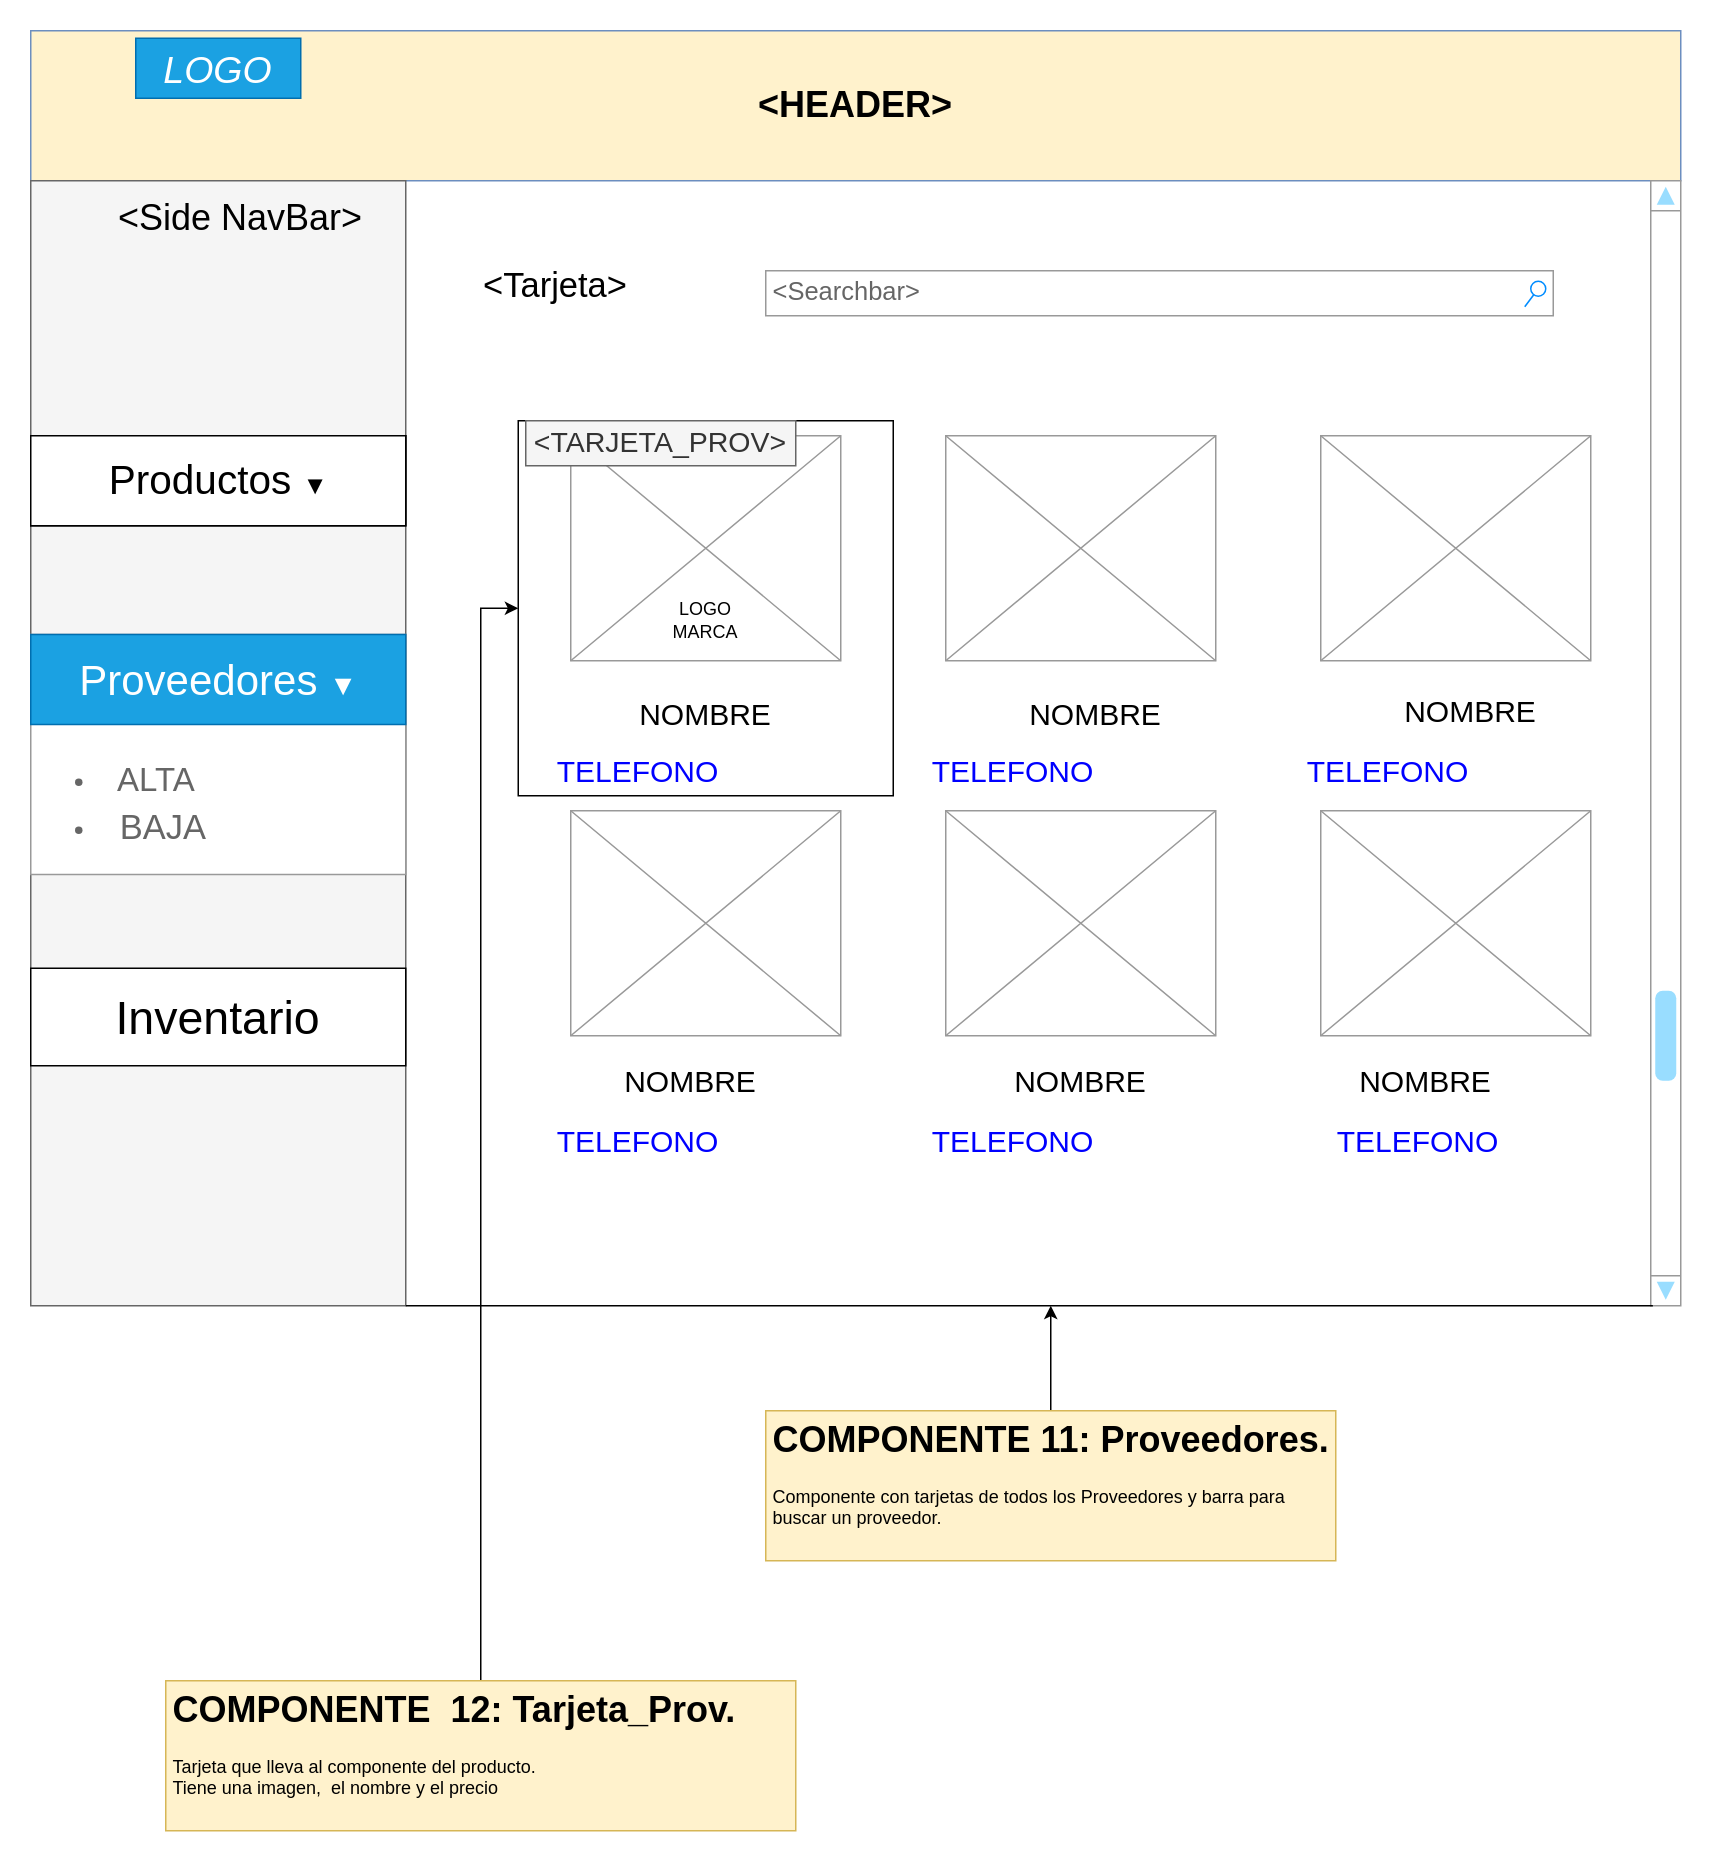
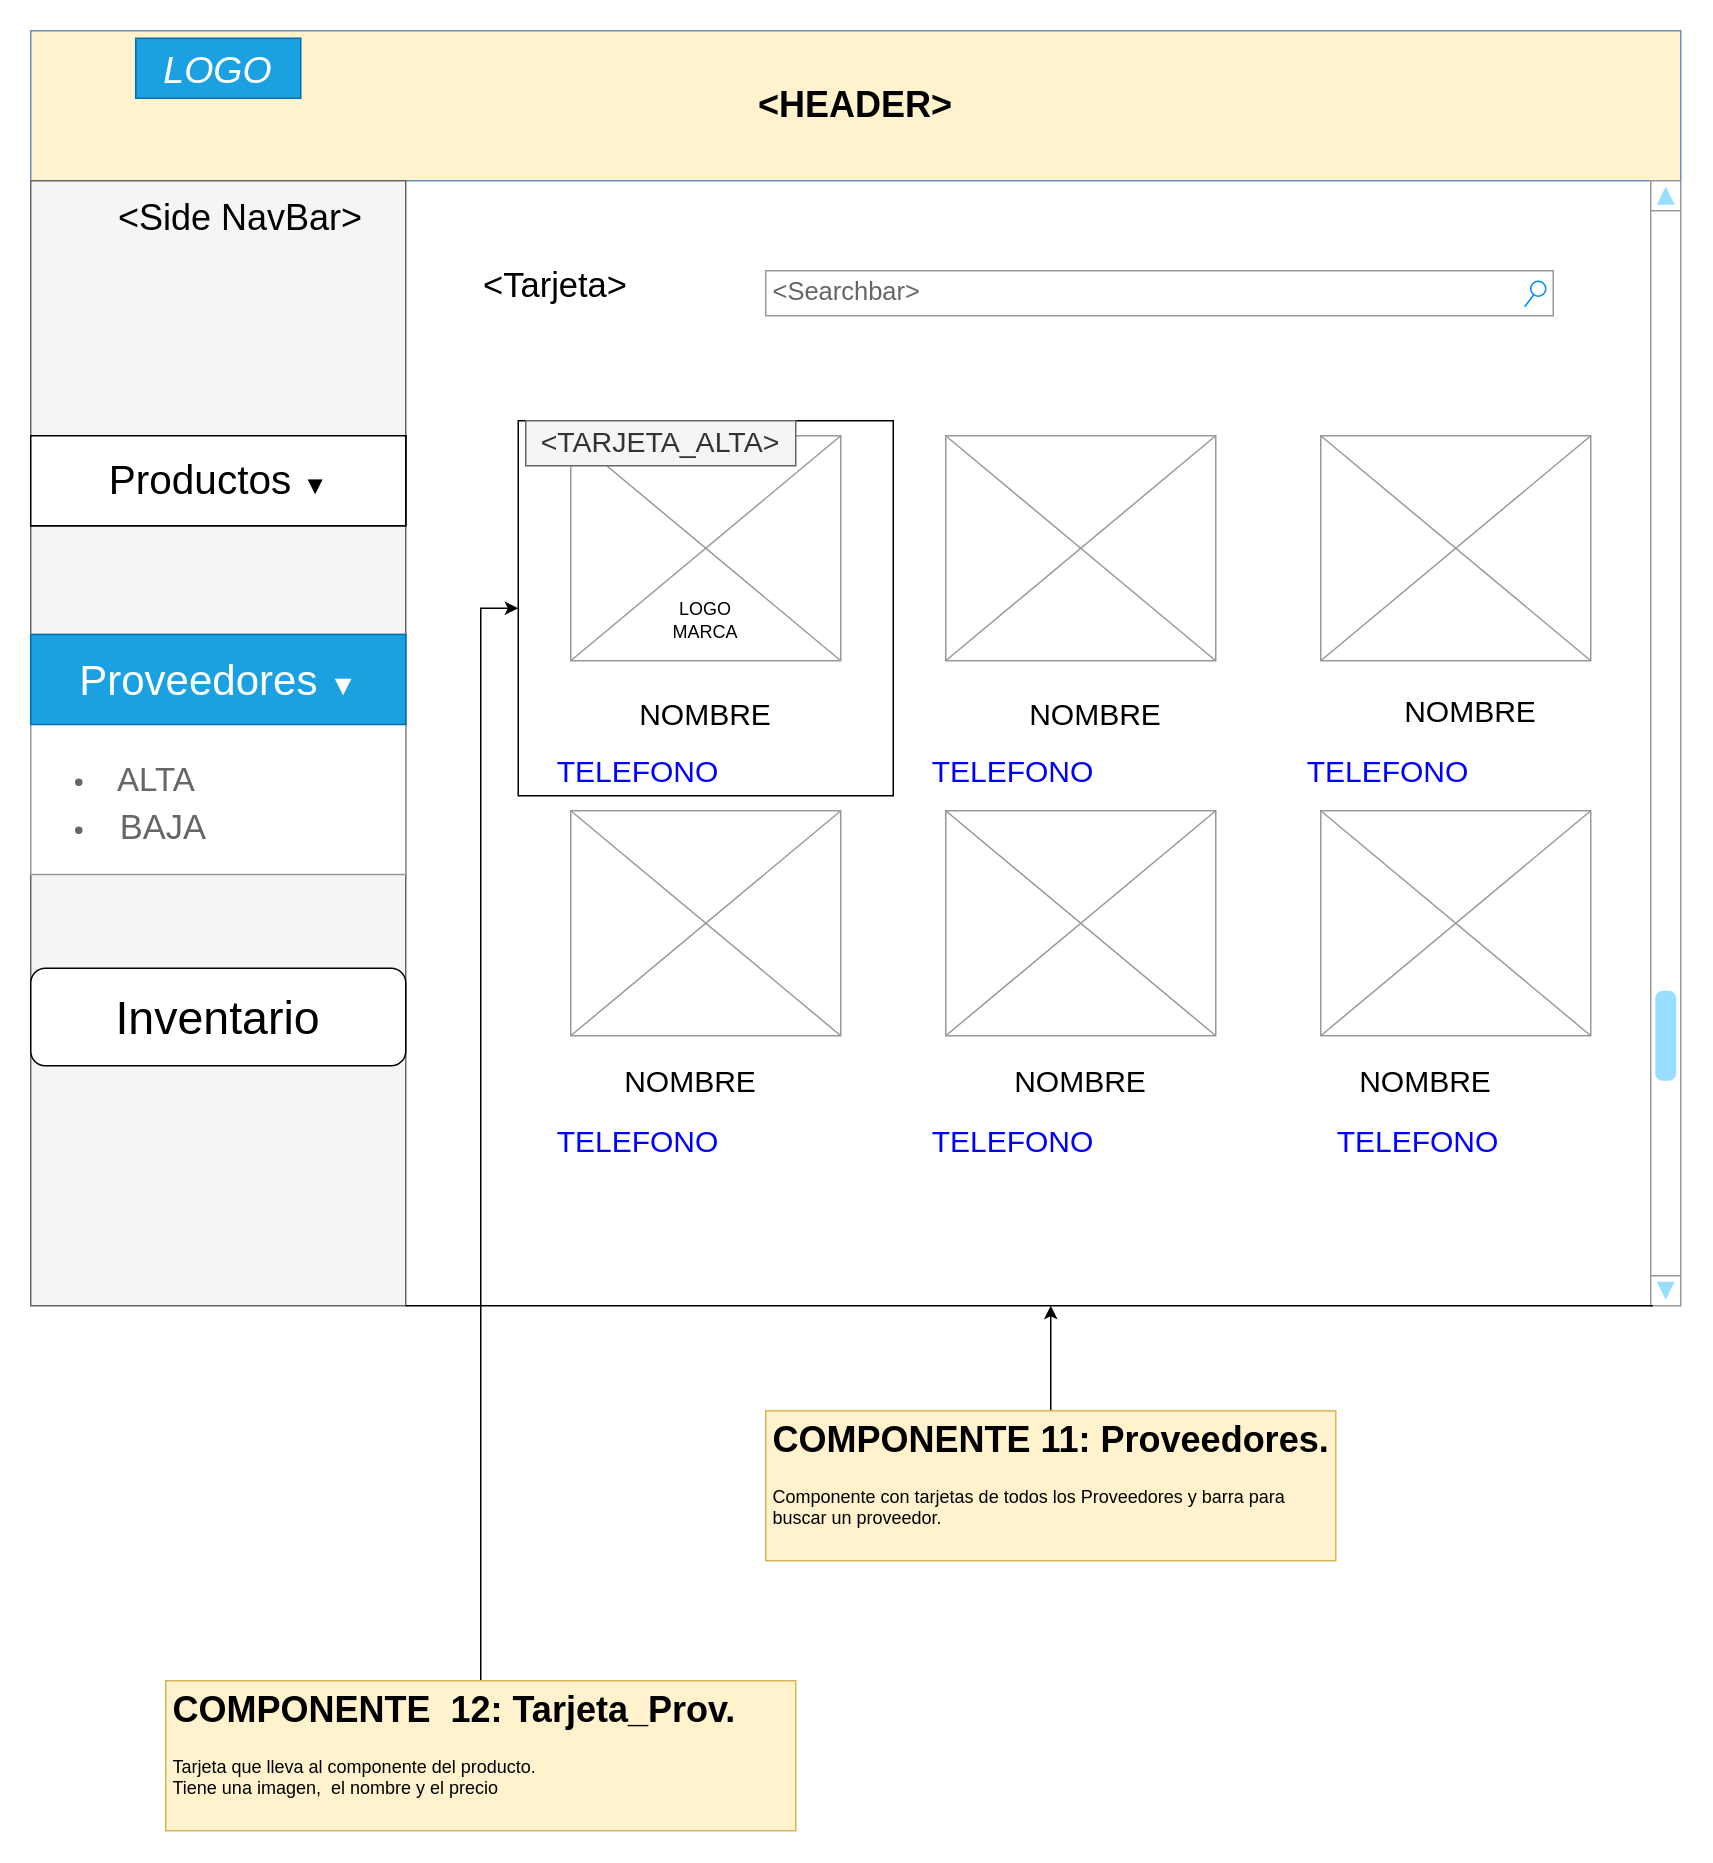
node "<TARJETA_PROV>": label "<TARJETA_PROV>" -> "<TARJETA_ALTA>"
node "Inventario": shape rectangle -> rounded rectangle
